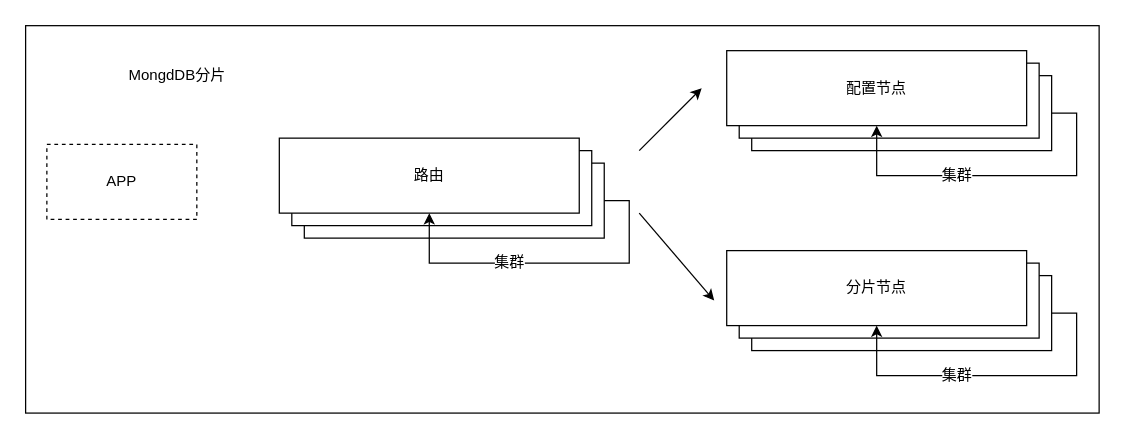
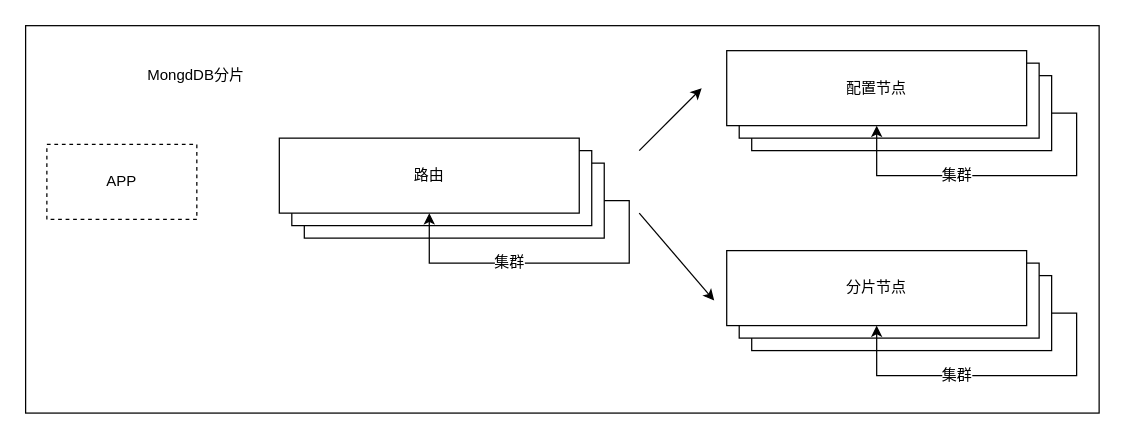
node "MongdDB分片": moved (178, 76) -> (196, 76)
